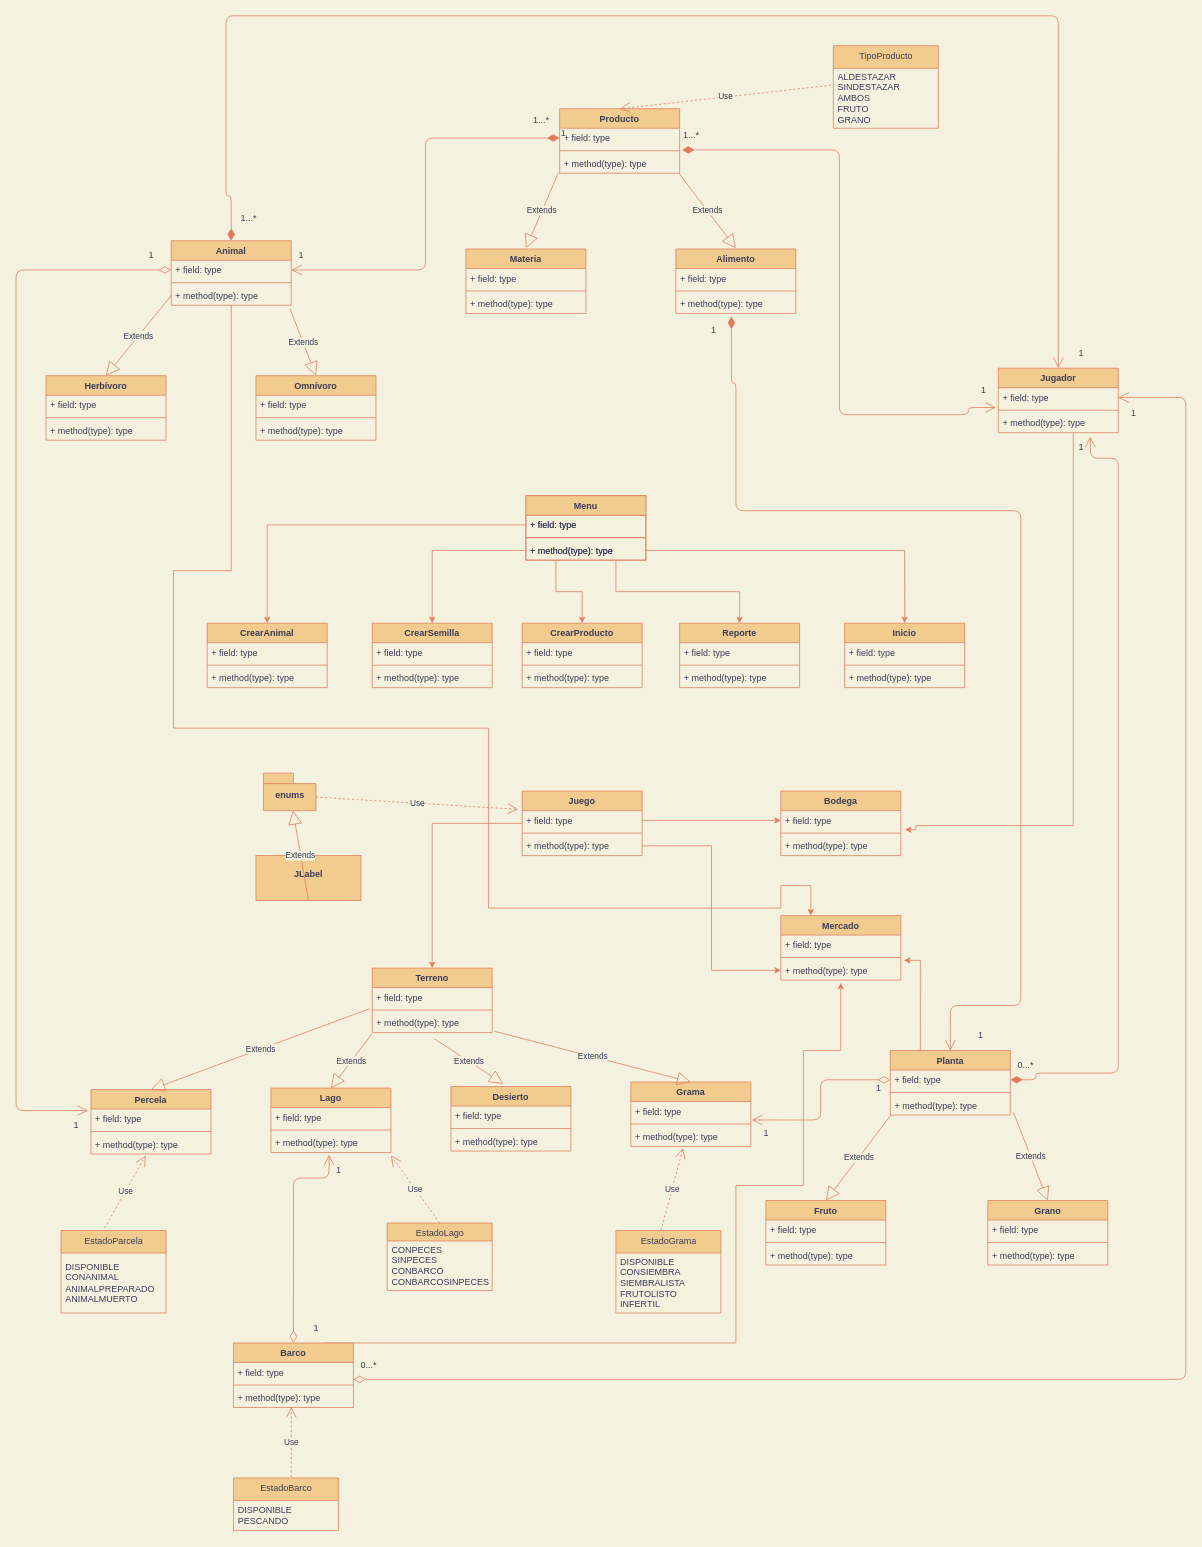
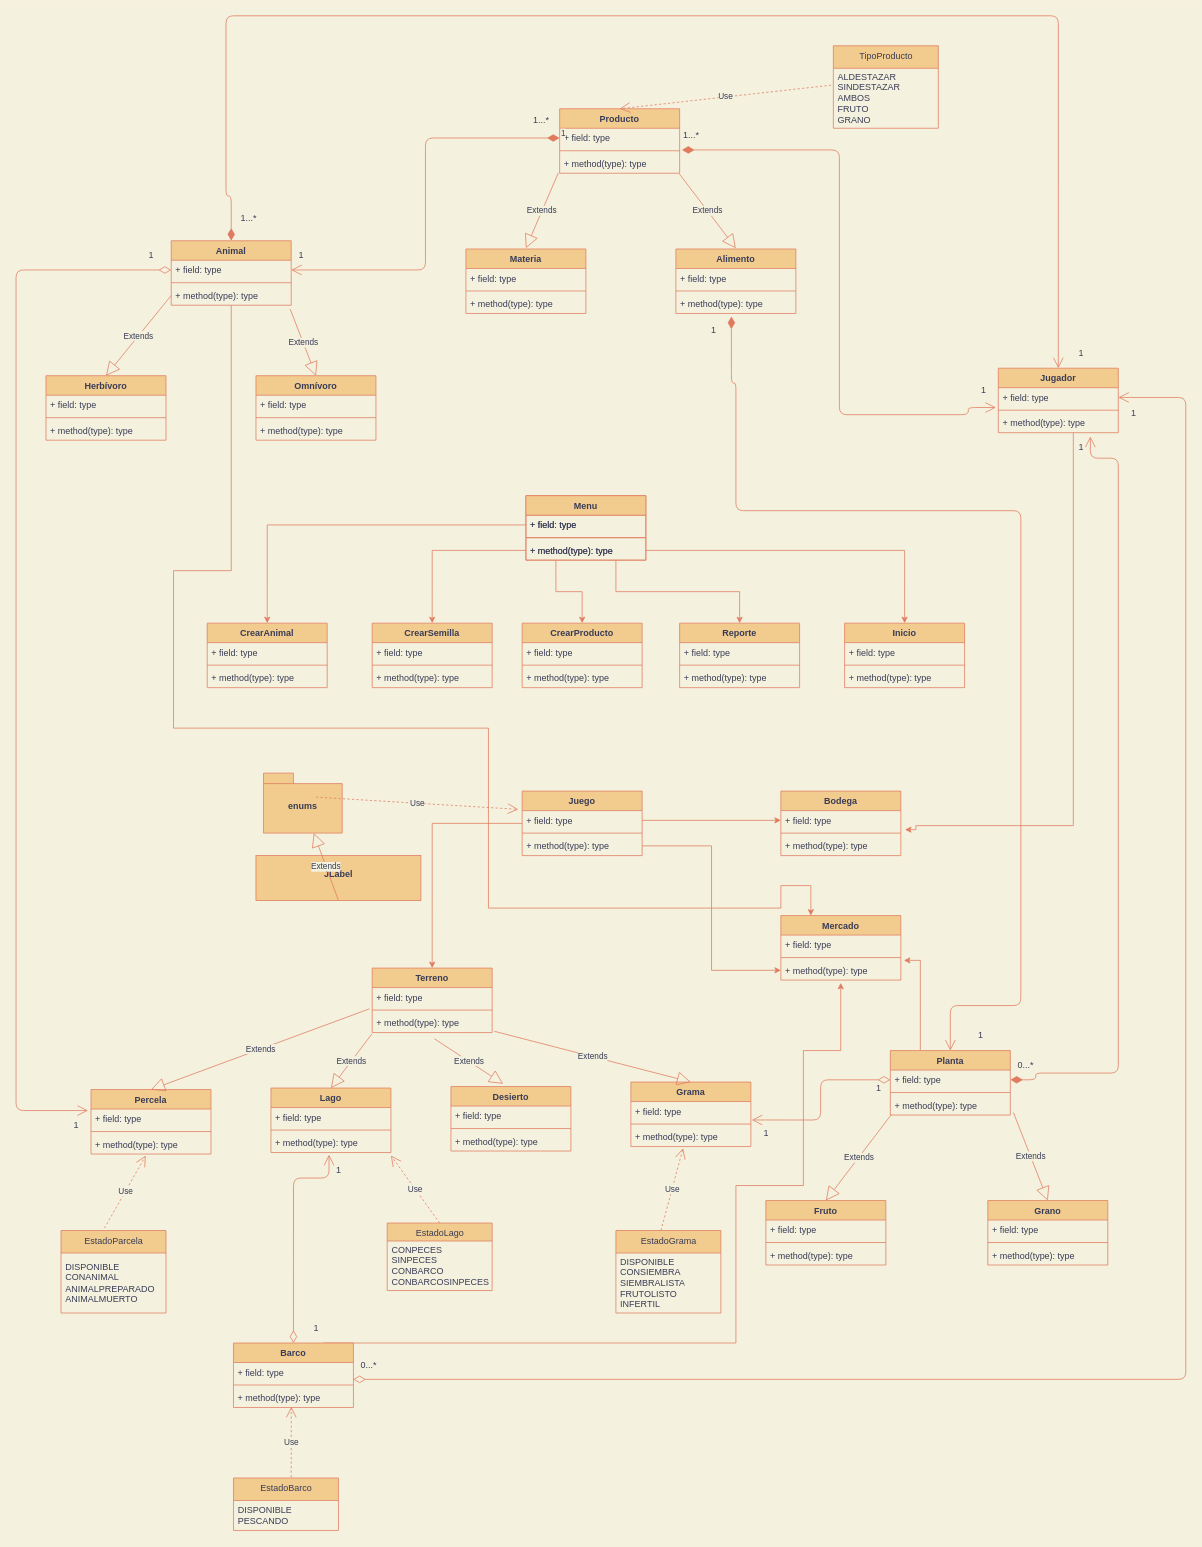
node "enums": size 53x38 -> 79x60
node "JLabel": size 105x45 -> 165x45
